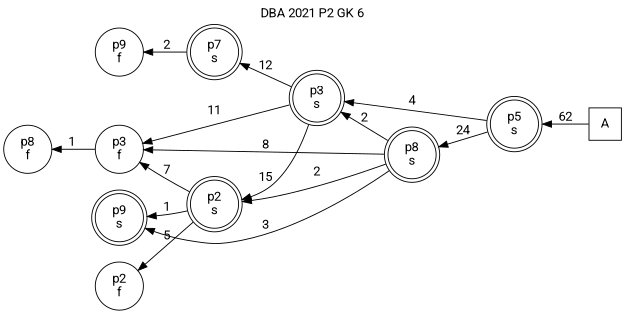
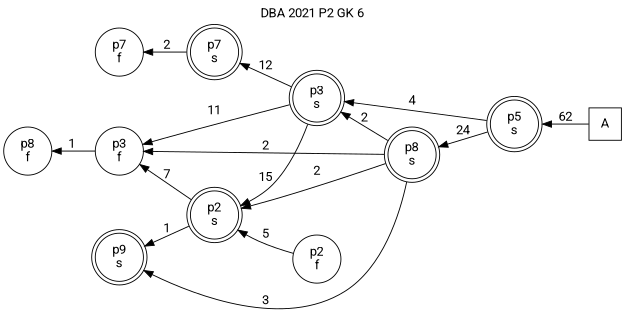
node "p9 f": label "p9 f" -> "p7 f"
edge "p8 s" -> "p3 f": label "8" -> "2"
edge "p2 s" -> "p2 f": reversed
